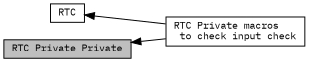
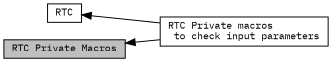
node "RTC Private macros to check input check": label "RTC Private macros to check input check" -> "RTC Private macros to check input parameters"
node "RTC Private Private": label "RTC Private Private" -> "RTC Private Macros"
